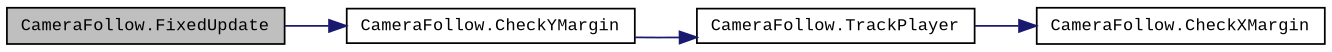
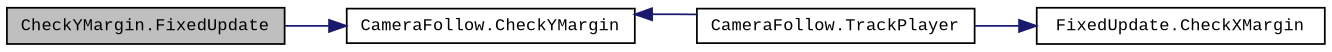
node "CameraFollow.FixedUpdate": label "CameraFollow.FixedUpdate" -> "CheckYMargin.FixedUpdate"
node "CameraFollow.CheckXMargin": label "CameraFollow.CheckXMargin" -> "FixedUpdate.CheckXMargin"
edge "CameraFollow.CheckYMargin" -> "CameraFollow.TrackPlayer": reversed
